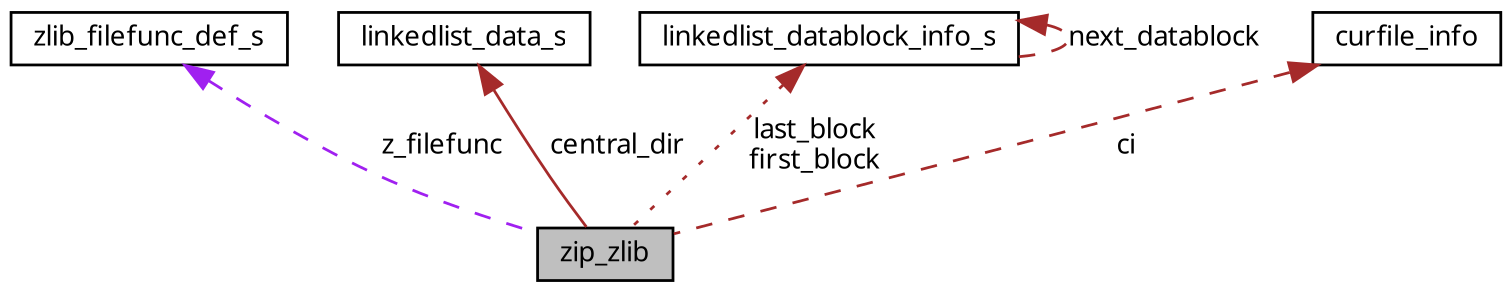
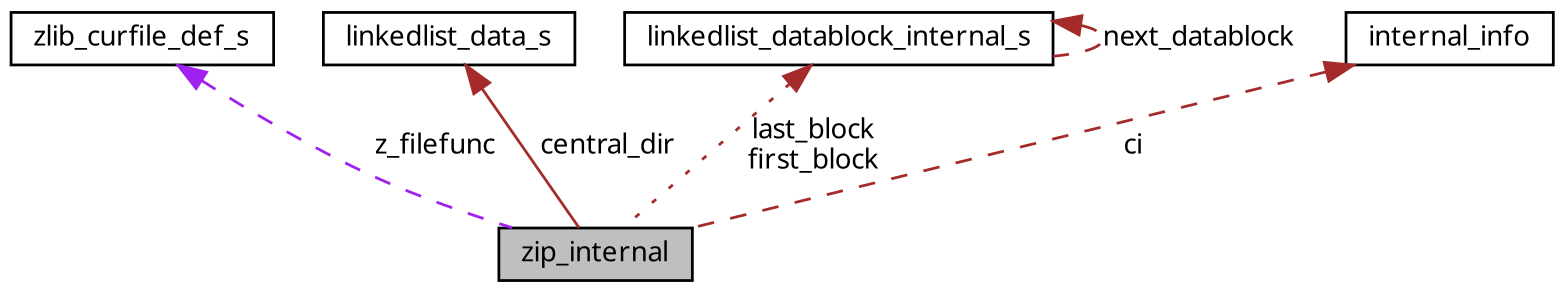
node "zlib_filefunc_def_s": label "zlib_filefunc_def_s" -> "zlib_curfile_def_s"
node "linkedlist_datablock_info_s": label "linkedlist_datablock_info_s" -> "linkedlist_datablock_internal_s"
node "curfile_info": label "curfile_info" -> "internal_info"
node "zip_zlib": label "zip_zlib" -> "zip_internal"
